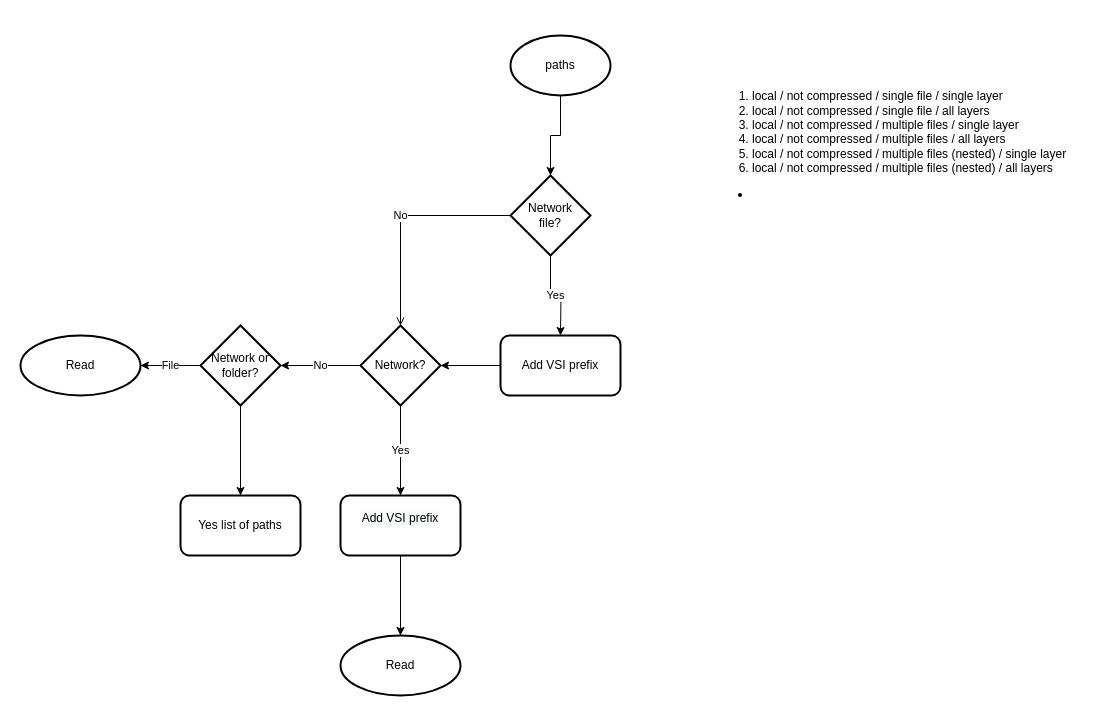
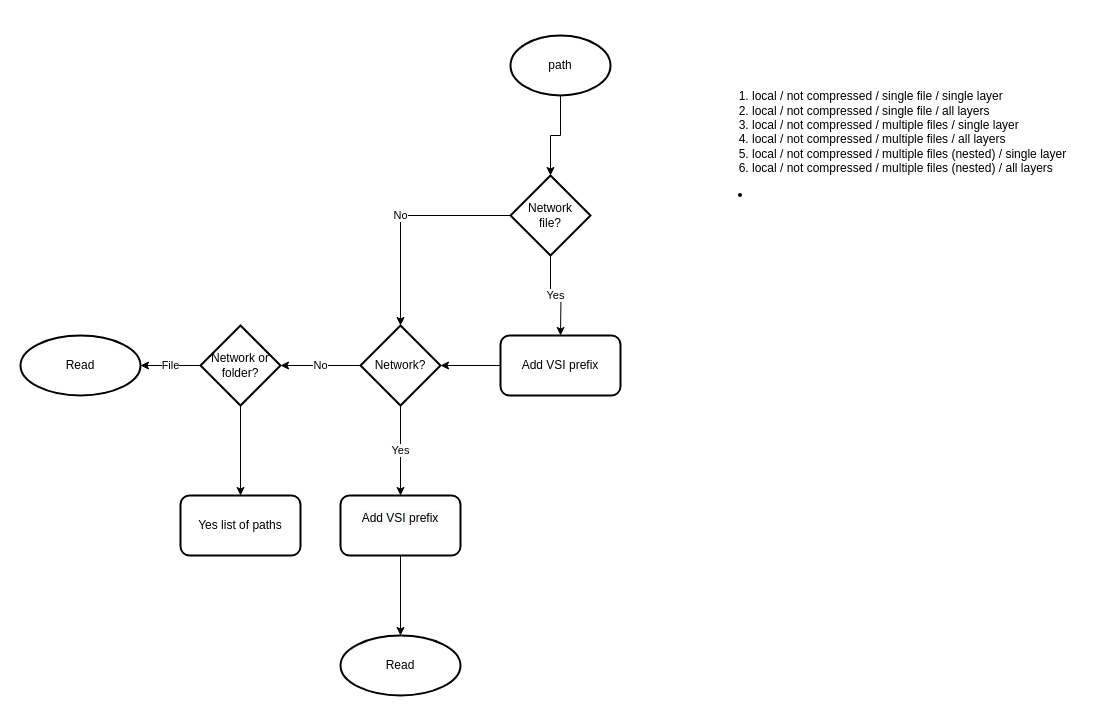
node "paths": label "paths" -> "path"
edge "Network file?" -> "Network?": arrowhead open -> classic
